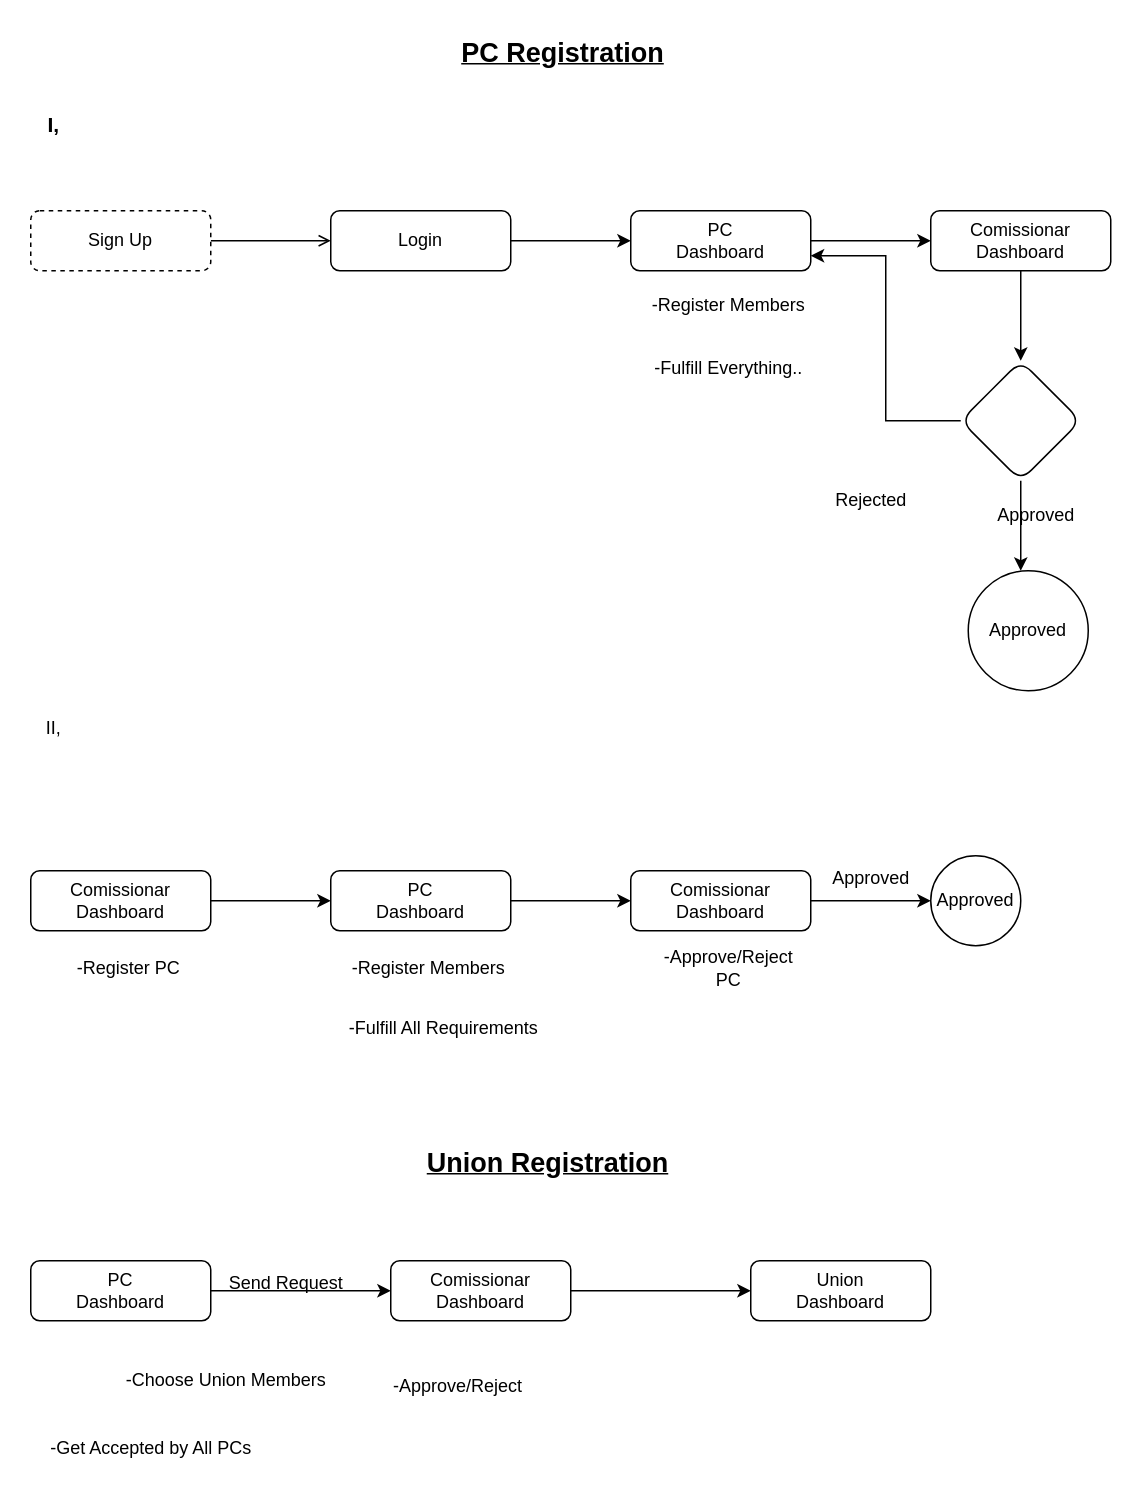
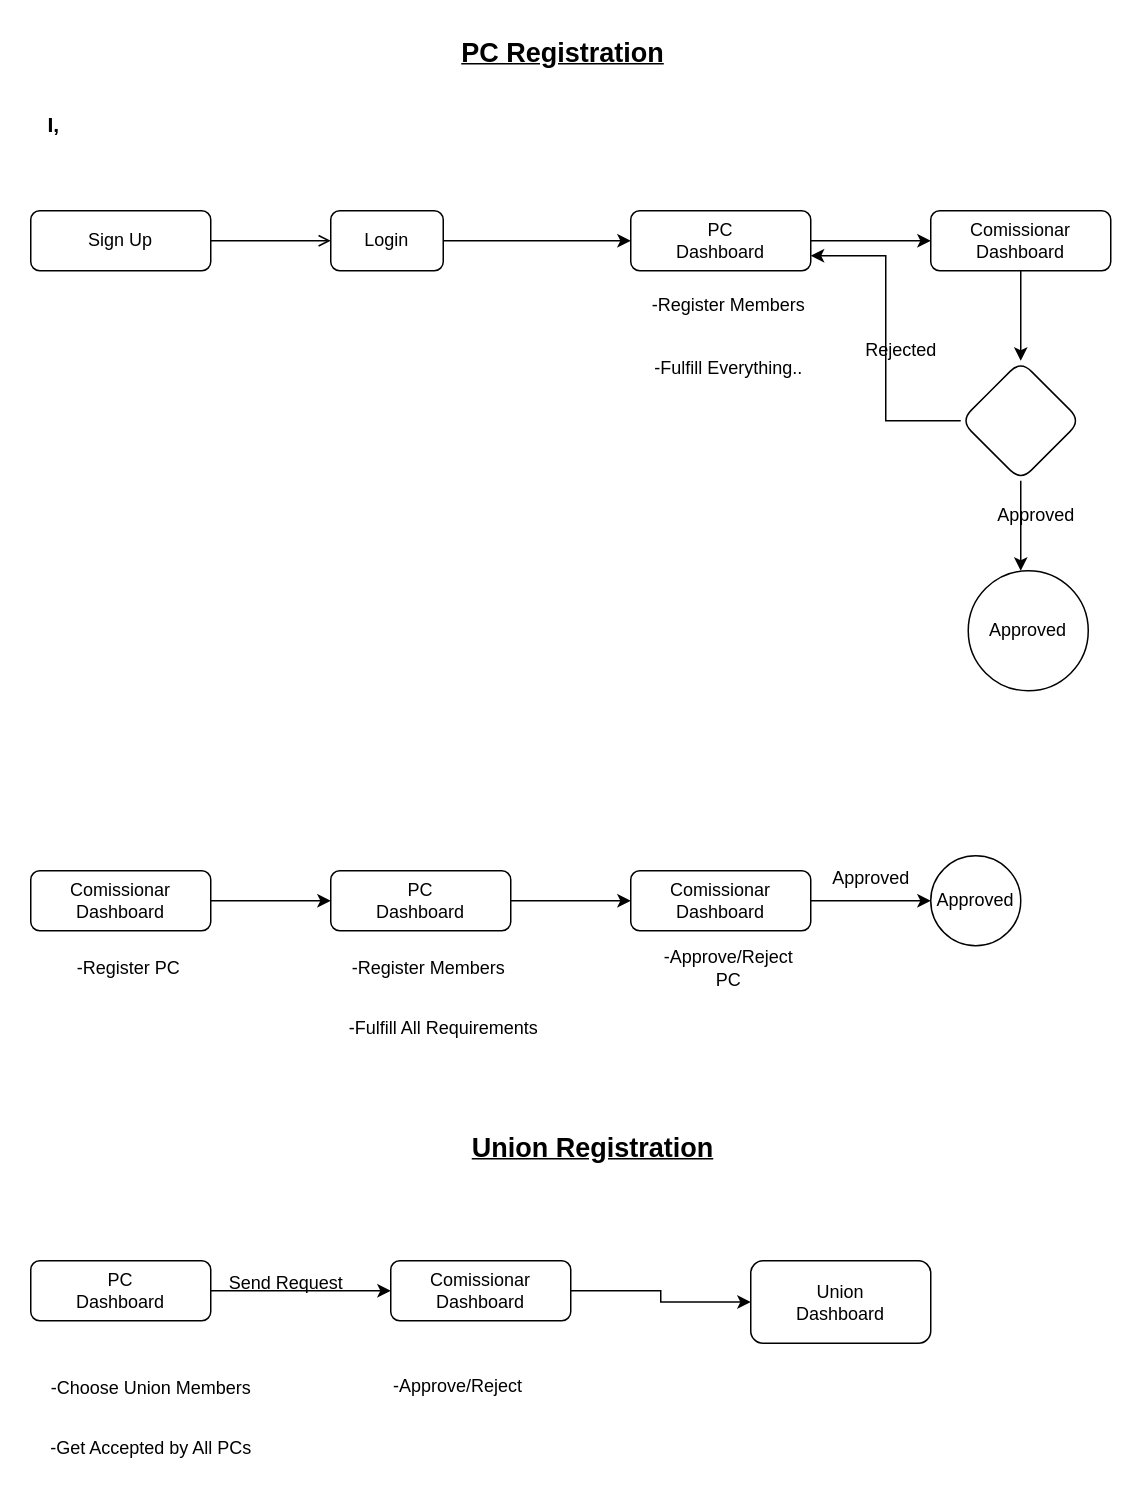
node "Sign Up": style dashed -> solid
node "Login": size 180x60 -> 113x60
node "Rejected": moved (871, 500) -> (901, 350)
node "II,": removed
node "Union Registration": moved (548, 1163) -> (593, 1148)
node "Union Dashboard": size 180x60 -> 180x83
node "-Choose Union Members": moved (226, 1381) -> (151, 1388)
